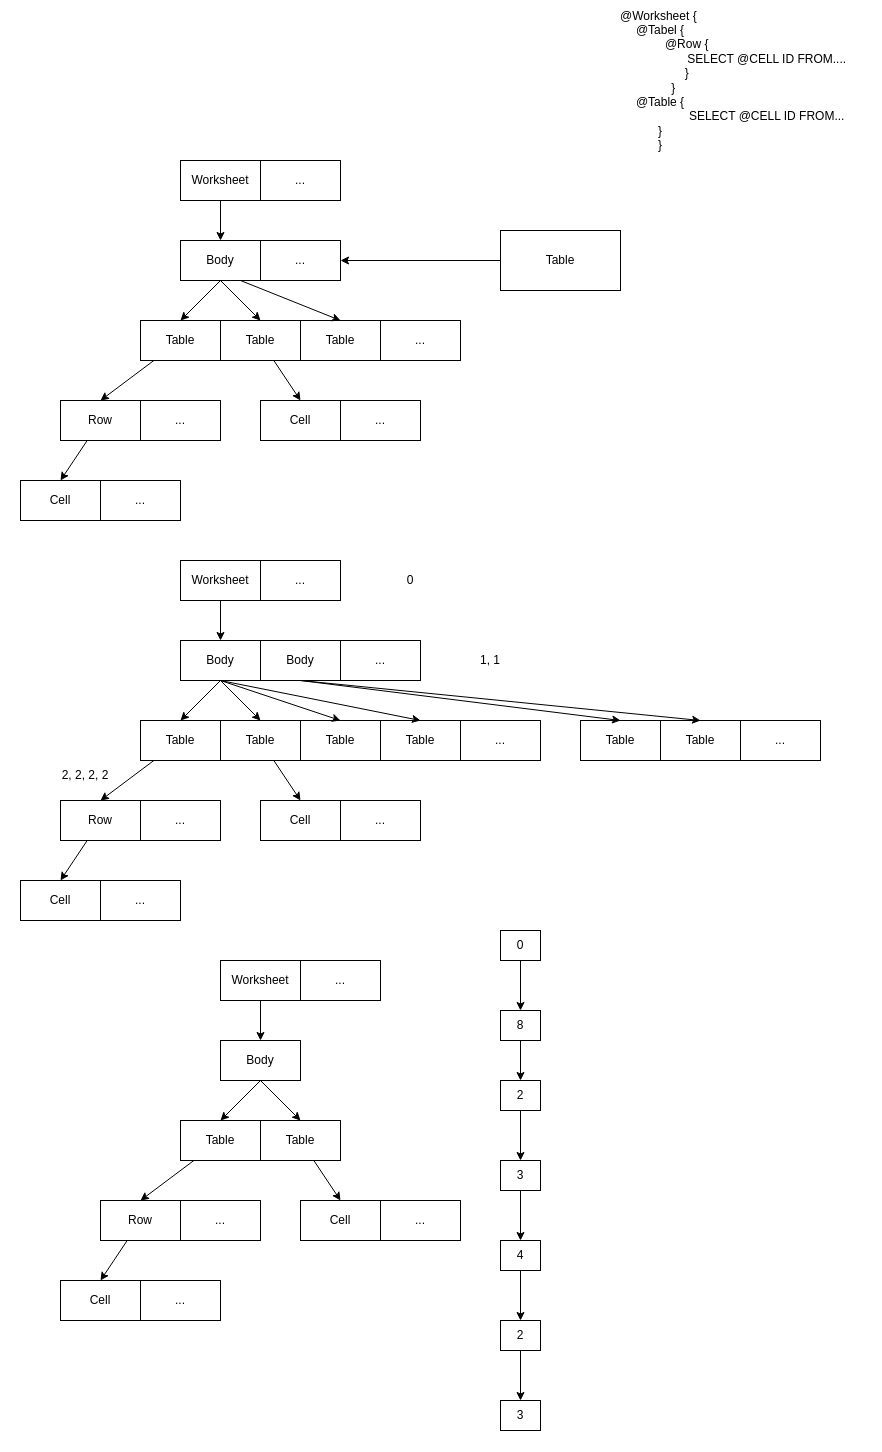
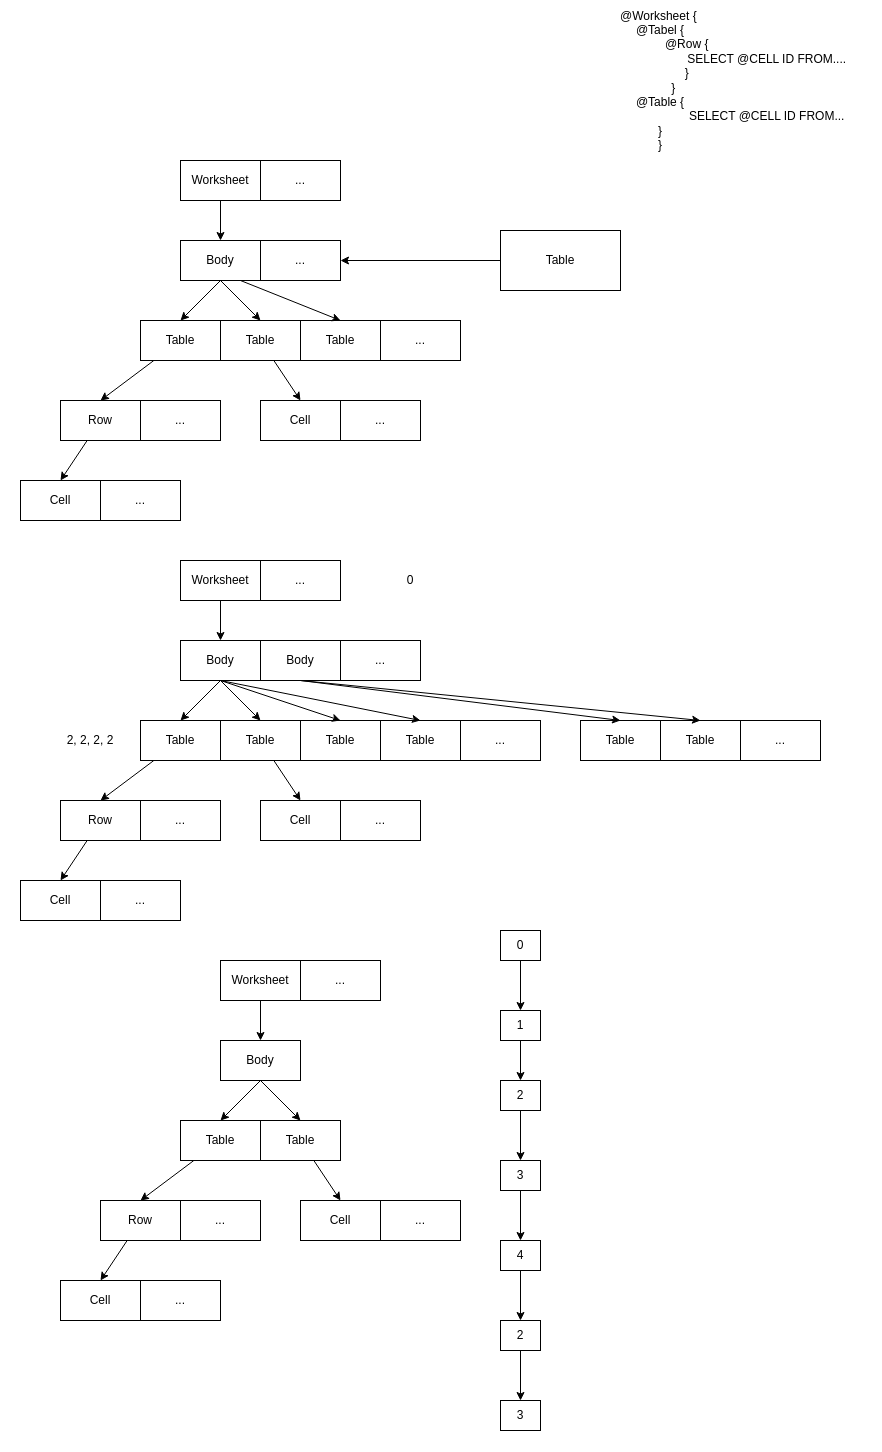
node "1, 1": removed
node "2, 2, 2, 2": moved (86, 776) -> (91, 741)
node "8": label "8" -> "1"
